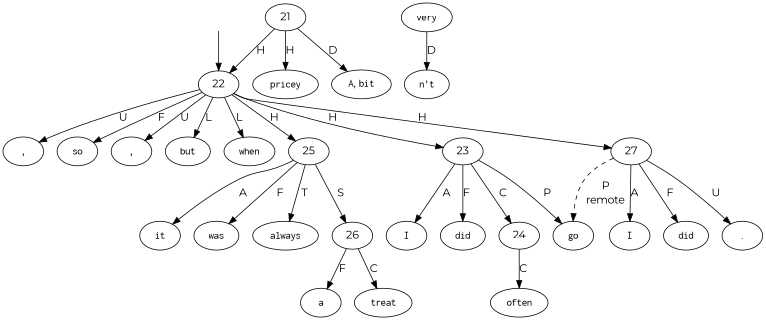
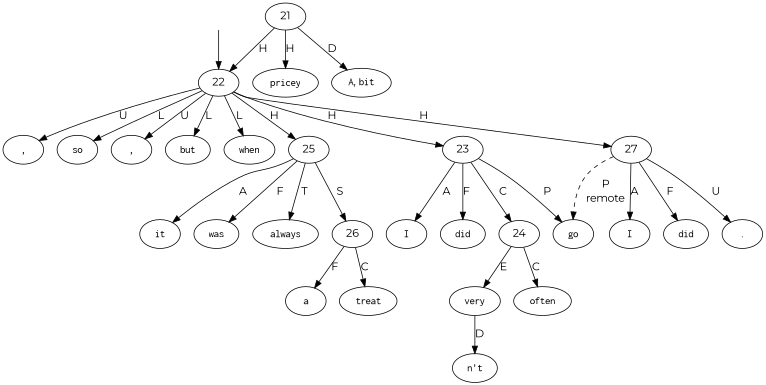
edge "22" -> "so": label "F" -> "L"
edge "24" -> "very": added, label "E"
